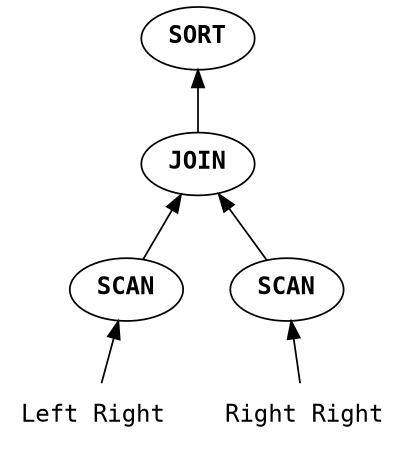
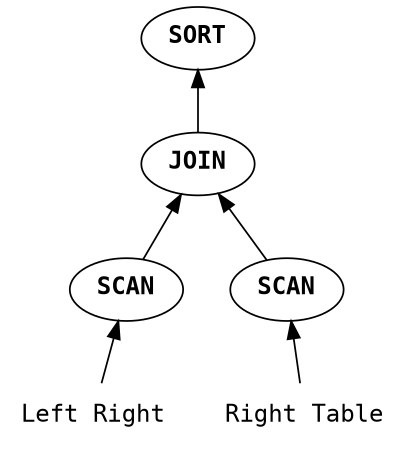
node "Right Right": label "Right Right" -> "Right Table"
